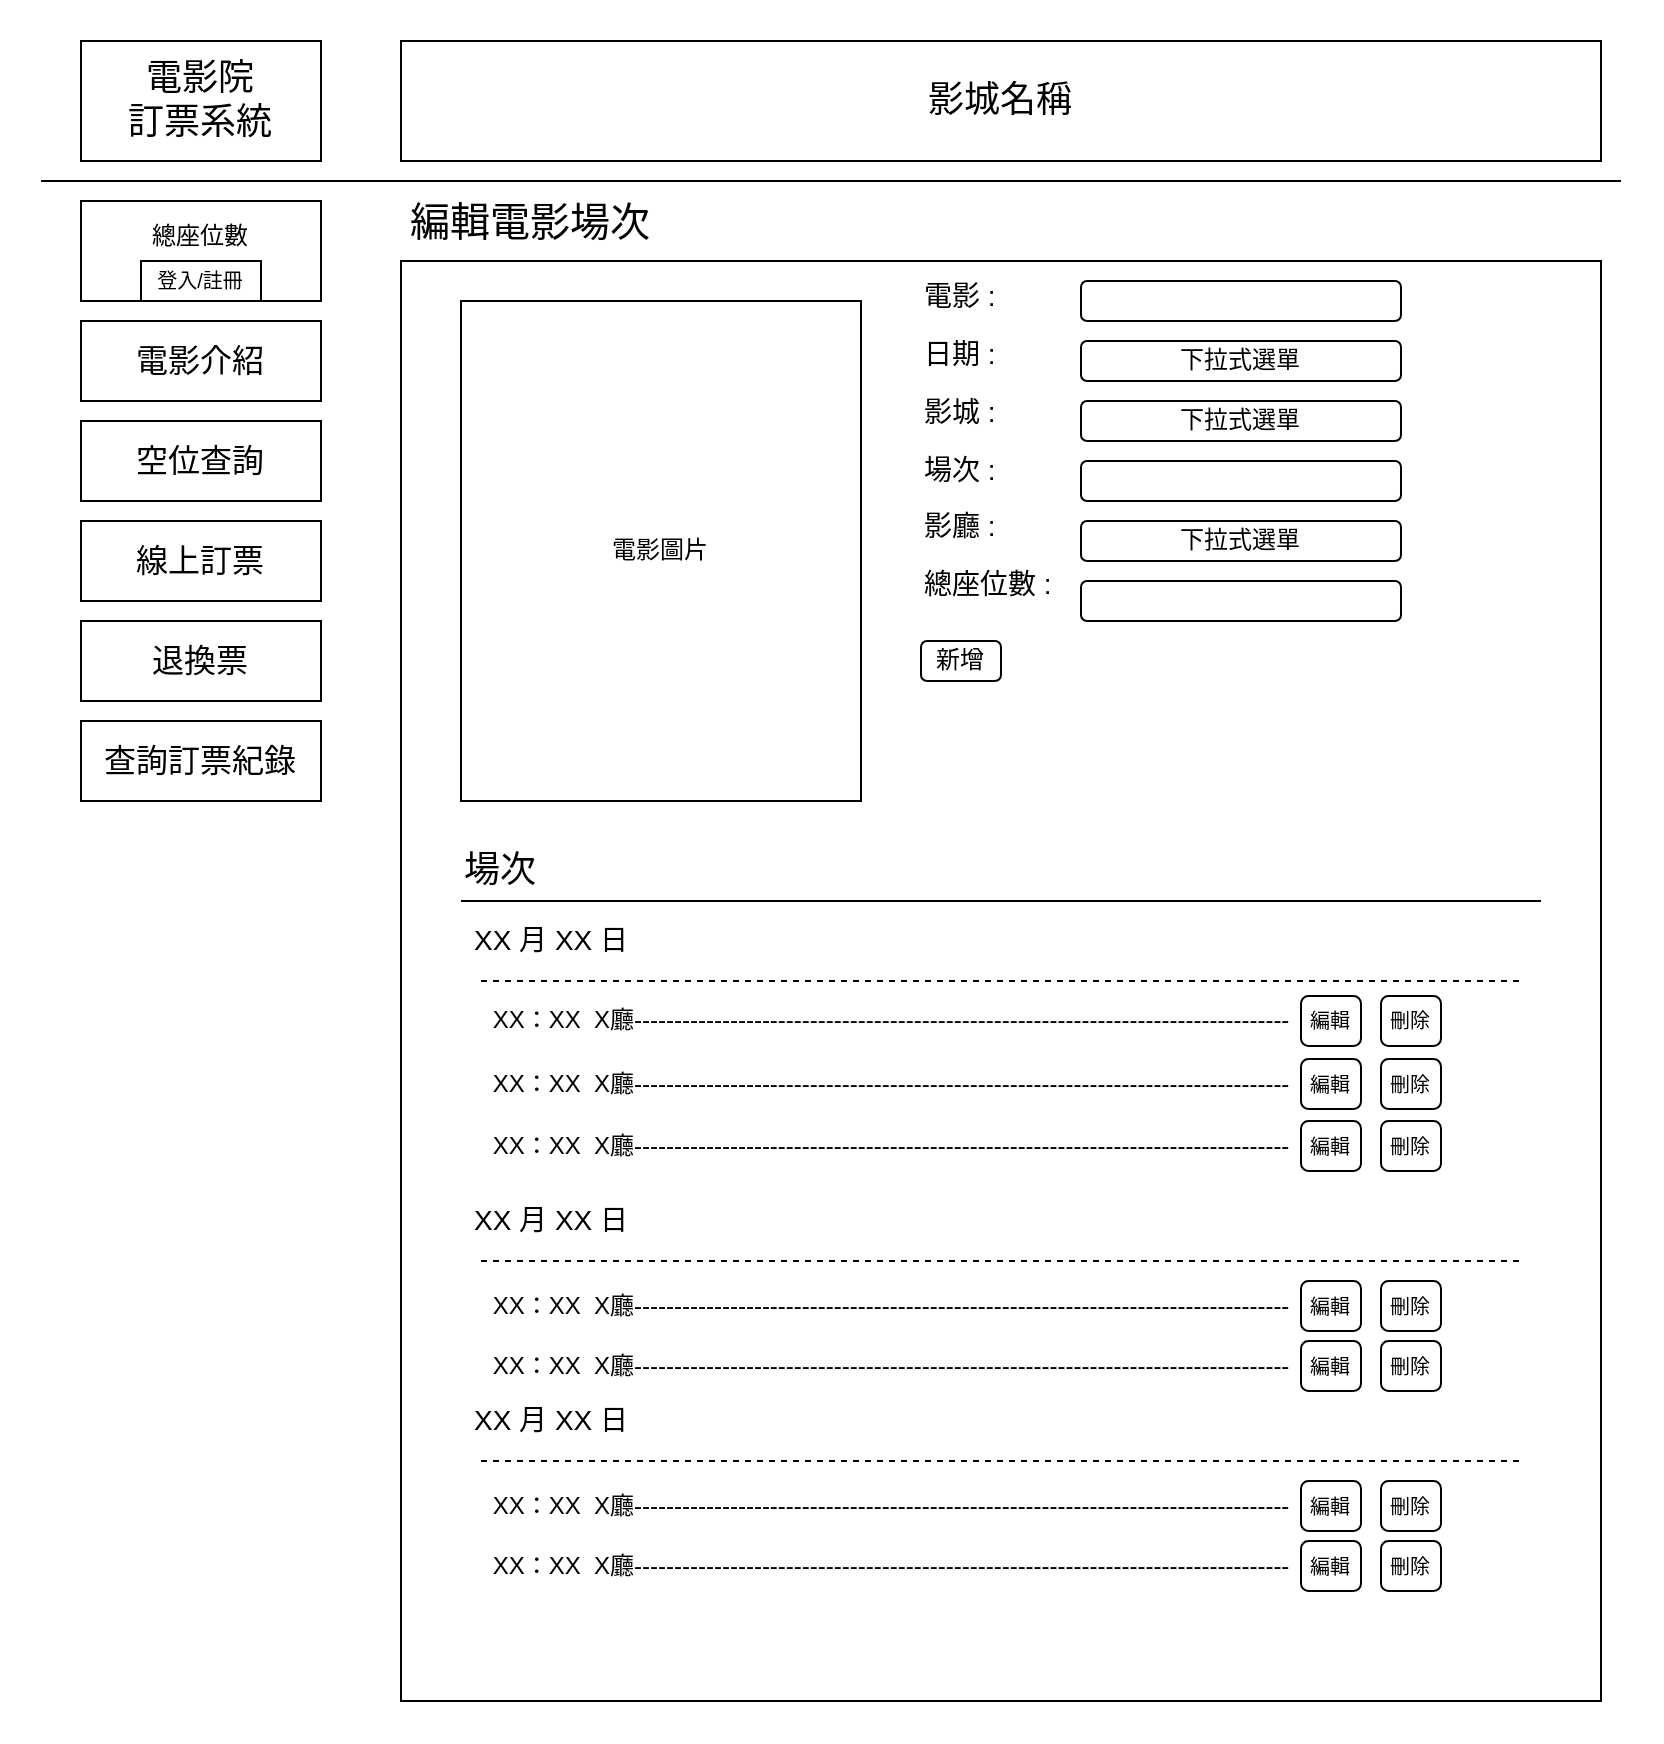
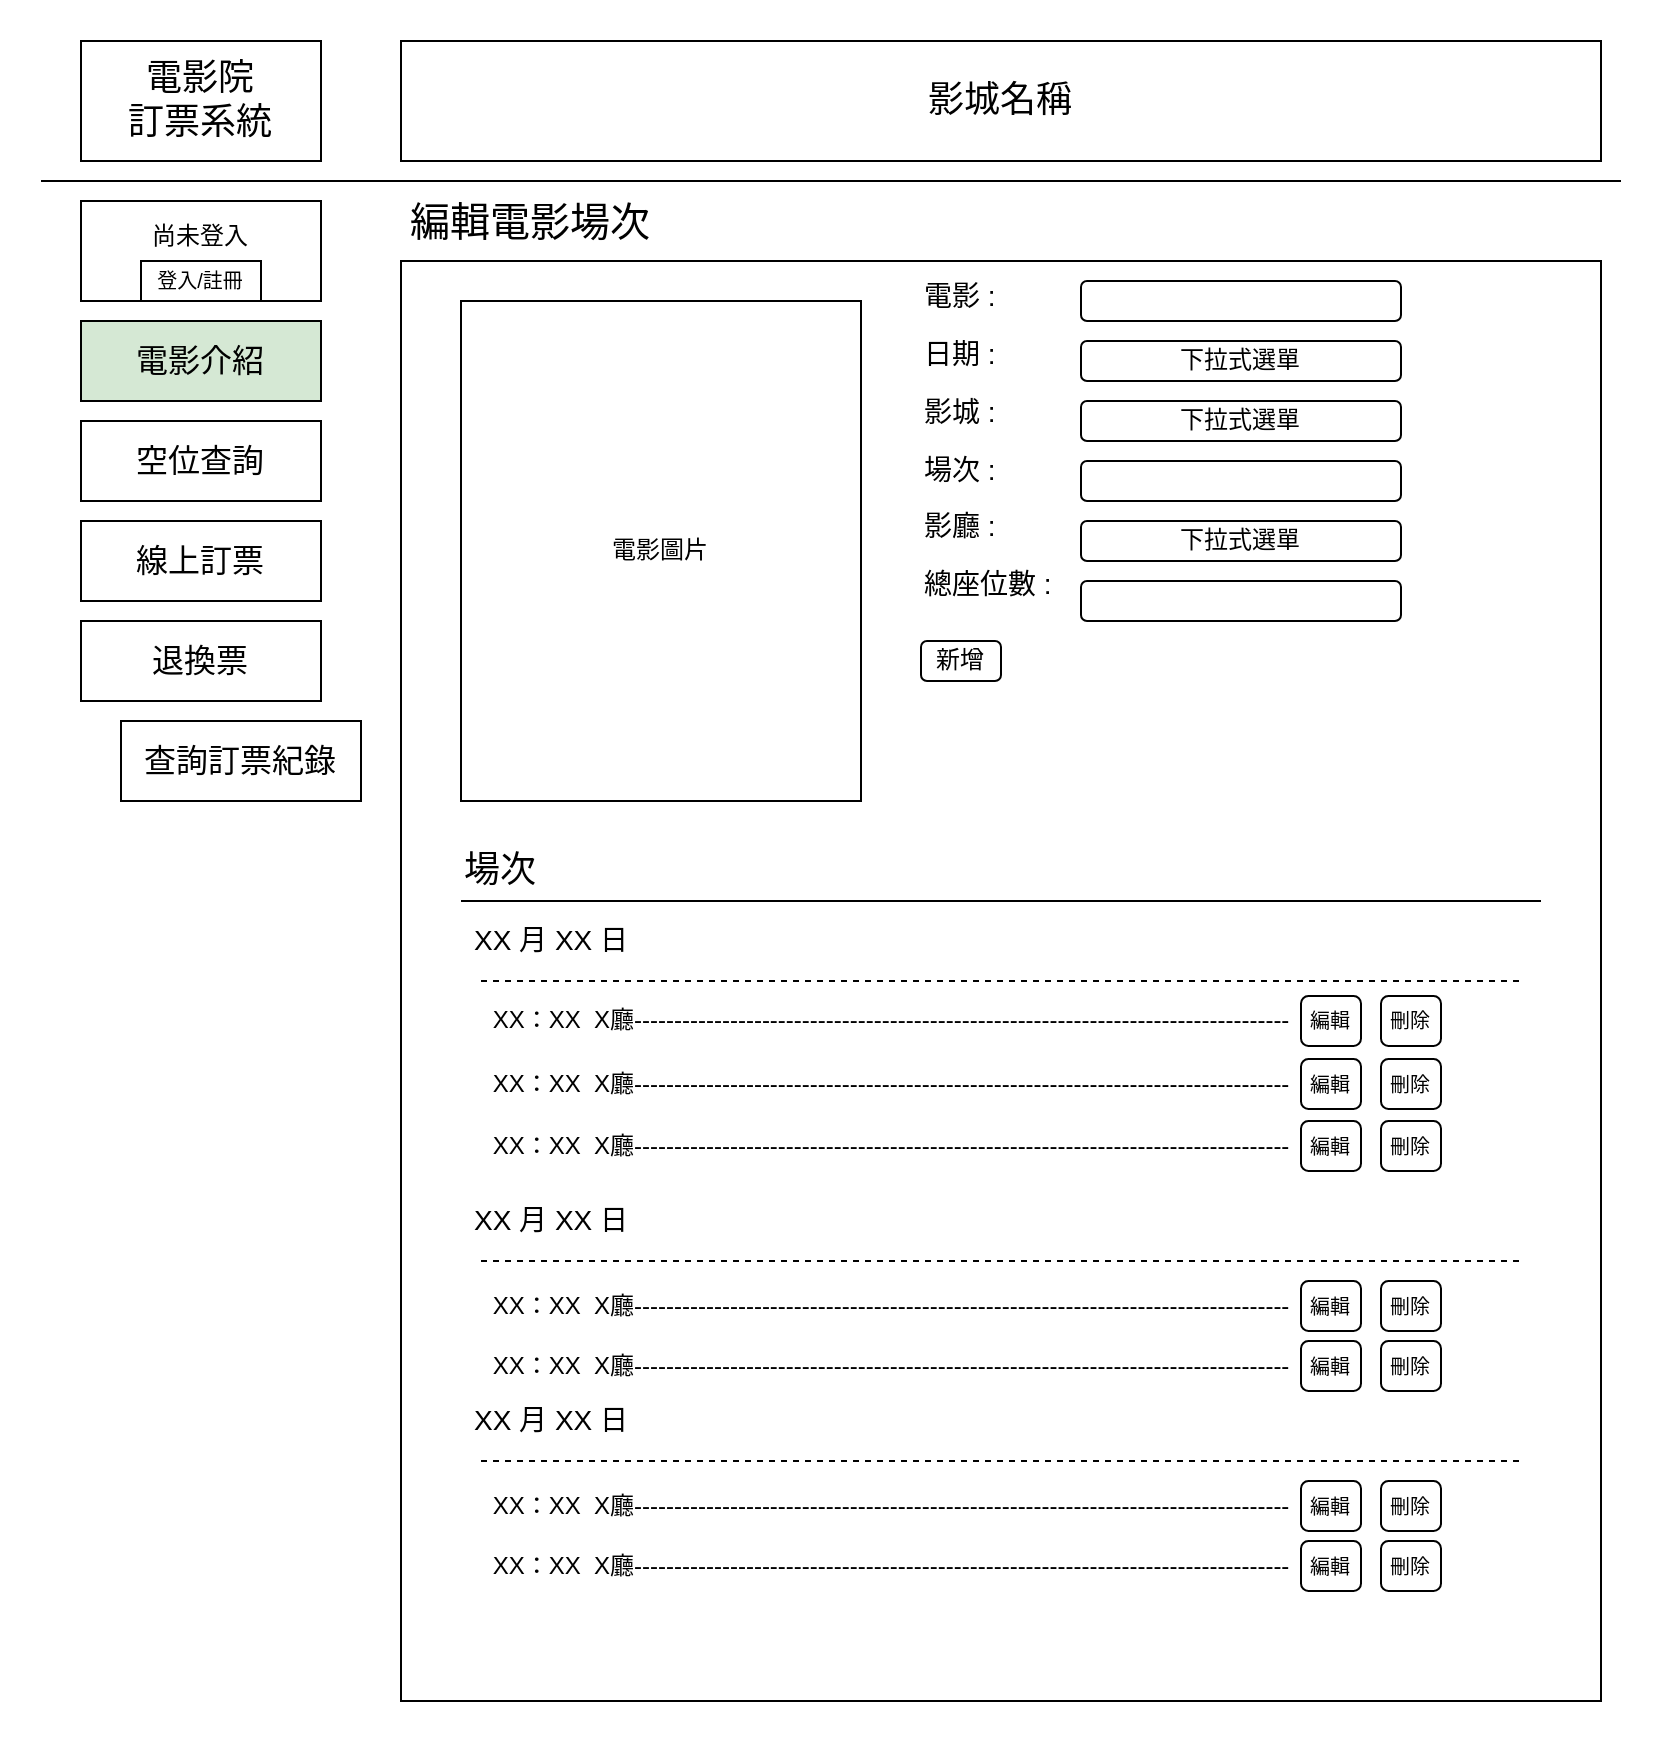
node "總座位數": label "總座位數" -> "尚未登入"
node "電影介紹": fillcolor #ffffff -> #d5e8d4
node "查詢訂票紀錄": moved (201, 761) -> (241, 761)
